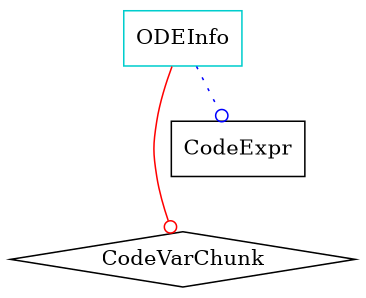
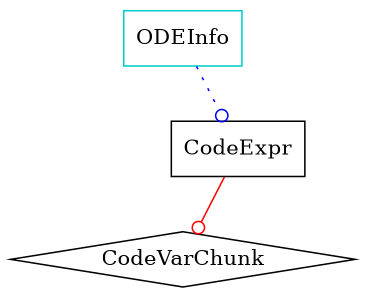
edge "ODEInfo" -> "CodeVarChunk": now "CodeExpr" -> "CodeVarChunk"
